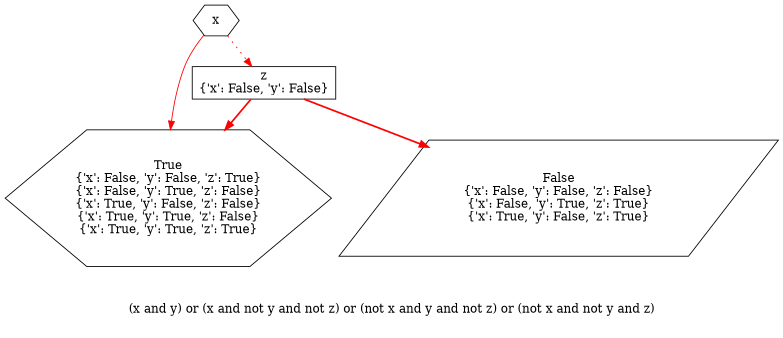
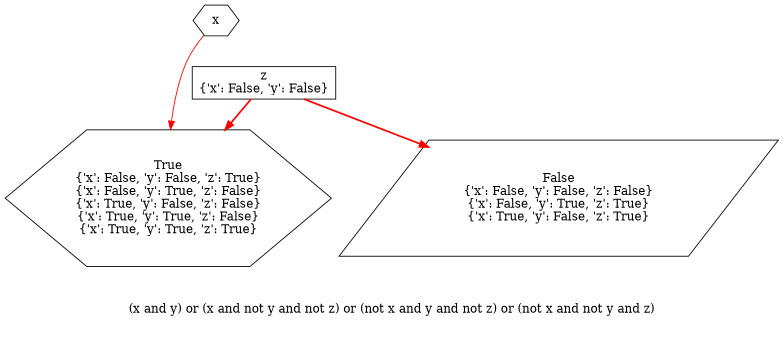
edge "x" -> "z {'x': False, 'y': False}": removed
